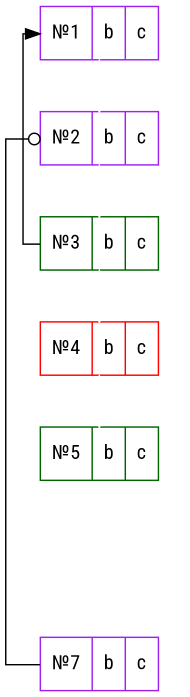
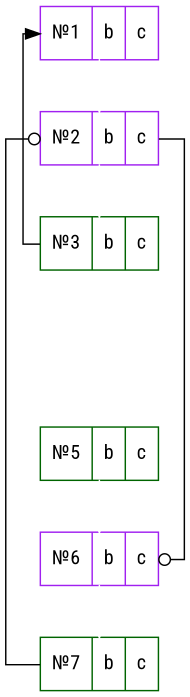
node "№4": removed
node "№6": added
node "№7": color purple -> darkgreen
